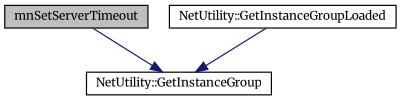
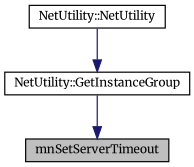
node "NetUtility::GetInstanceGroupLoaded": label "NetUtility::GetInstanceGroupLoaded" -> "NetUtility::NetUtility"
edge "mnSetServerTimeout" -> "NetUtility::GetInstanceGroup": reversed
